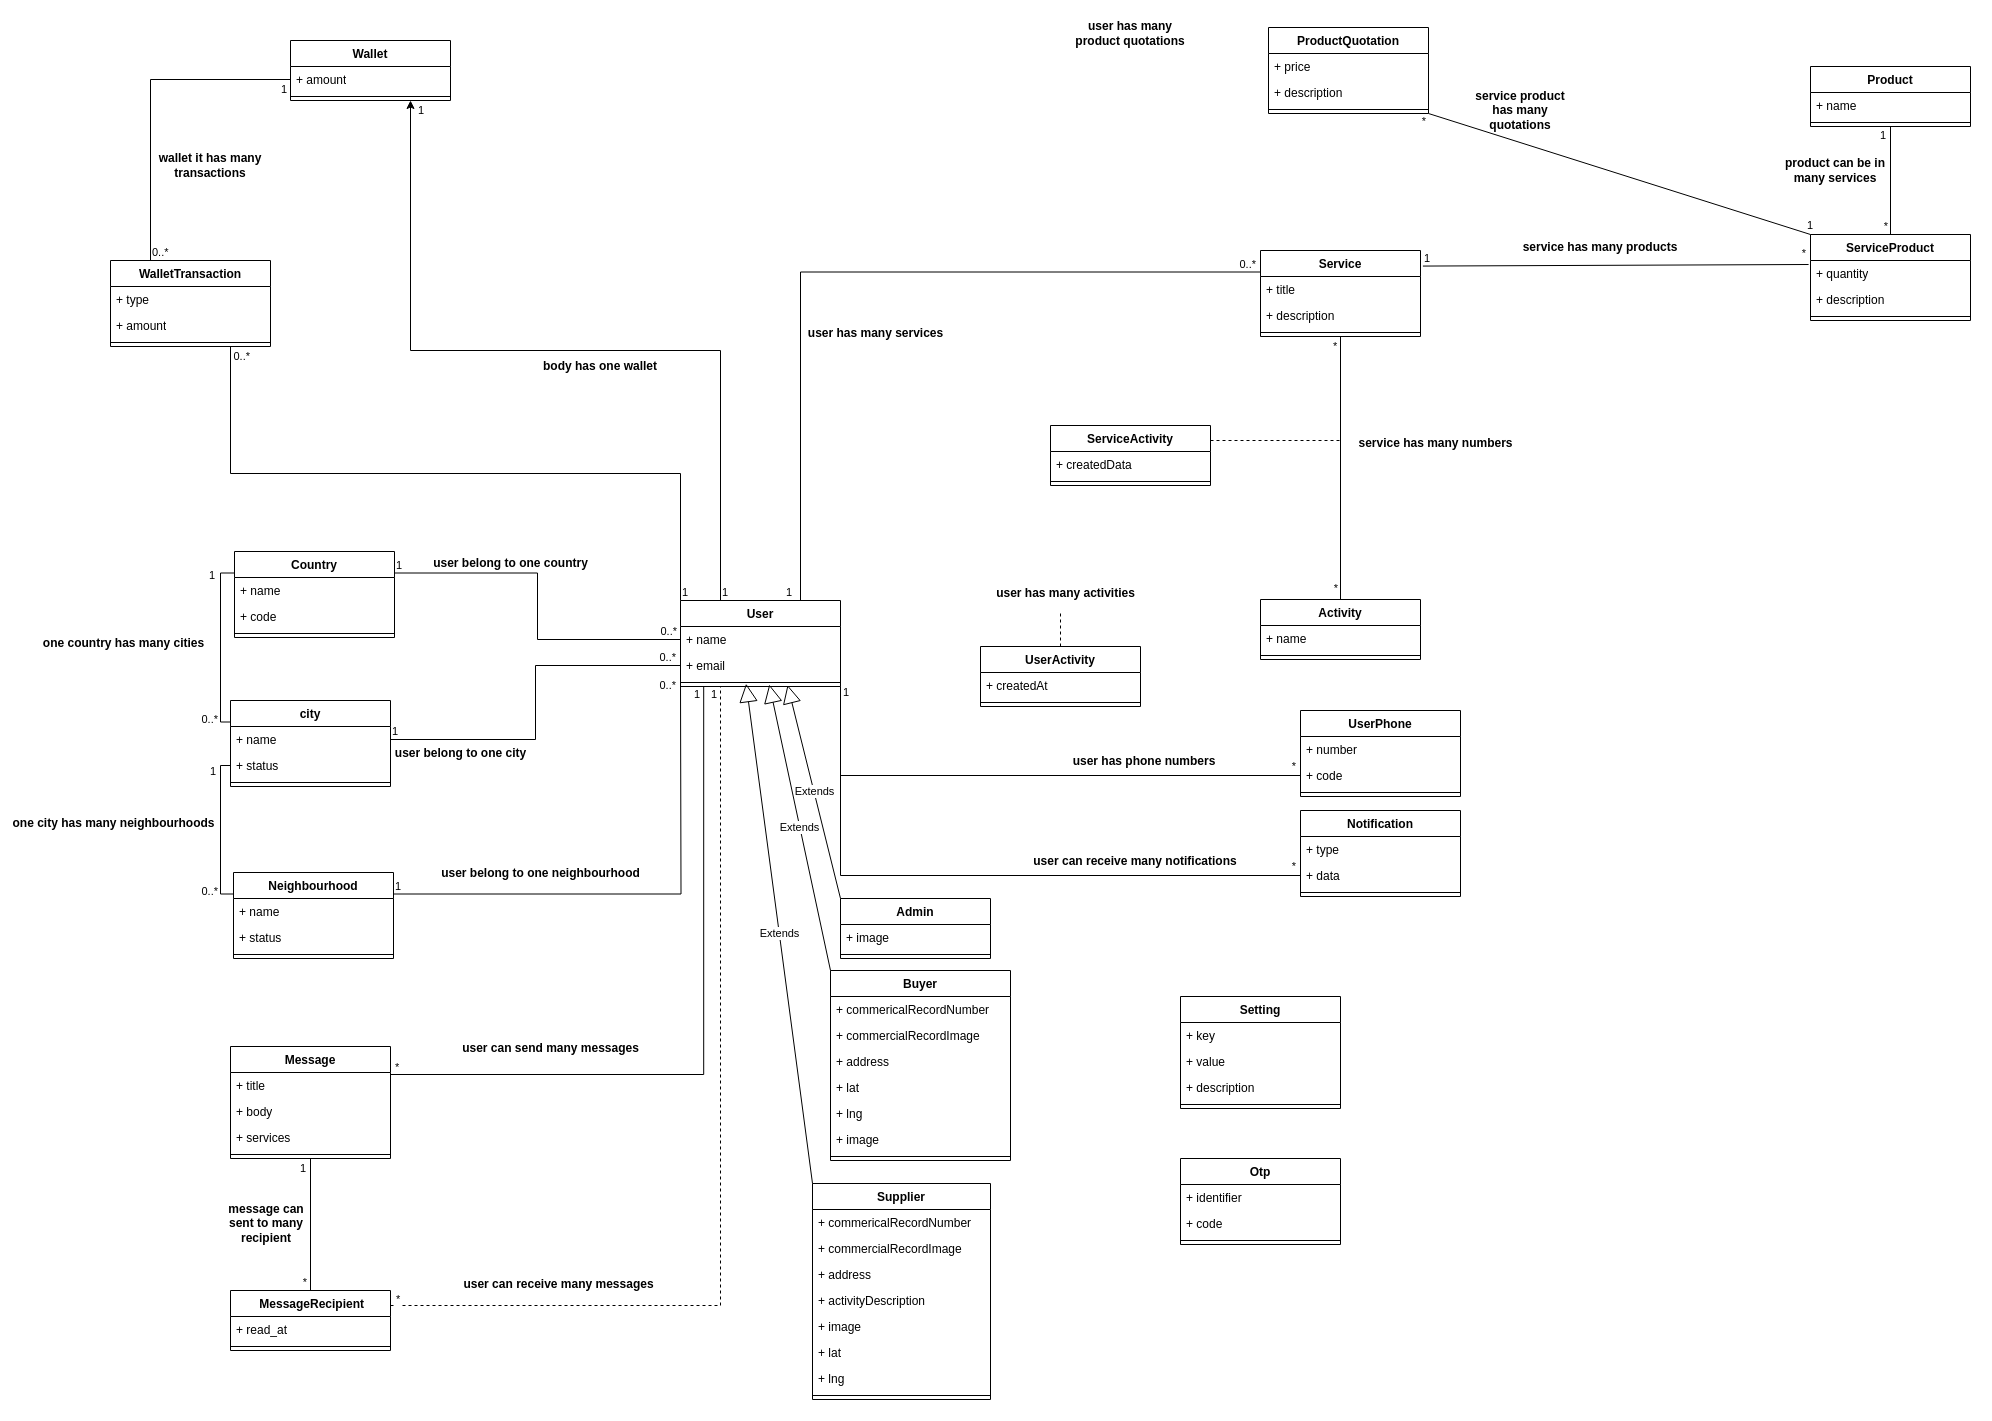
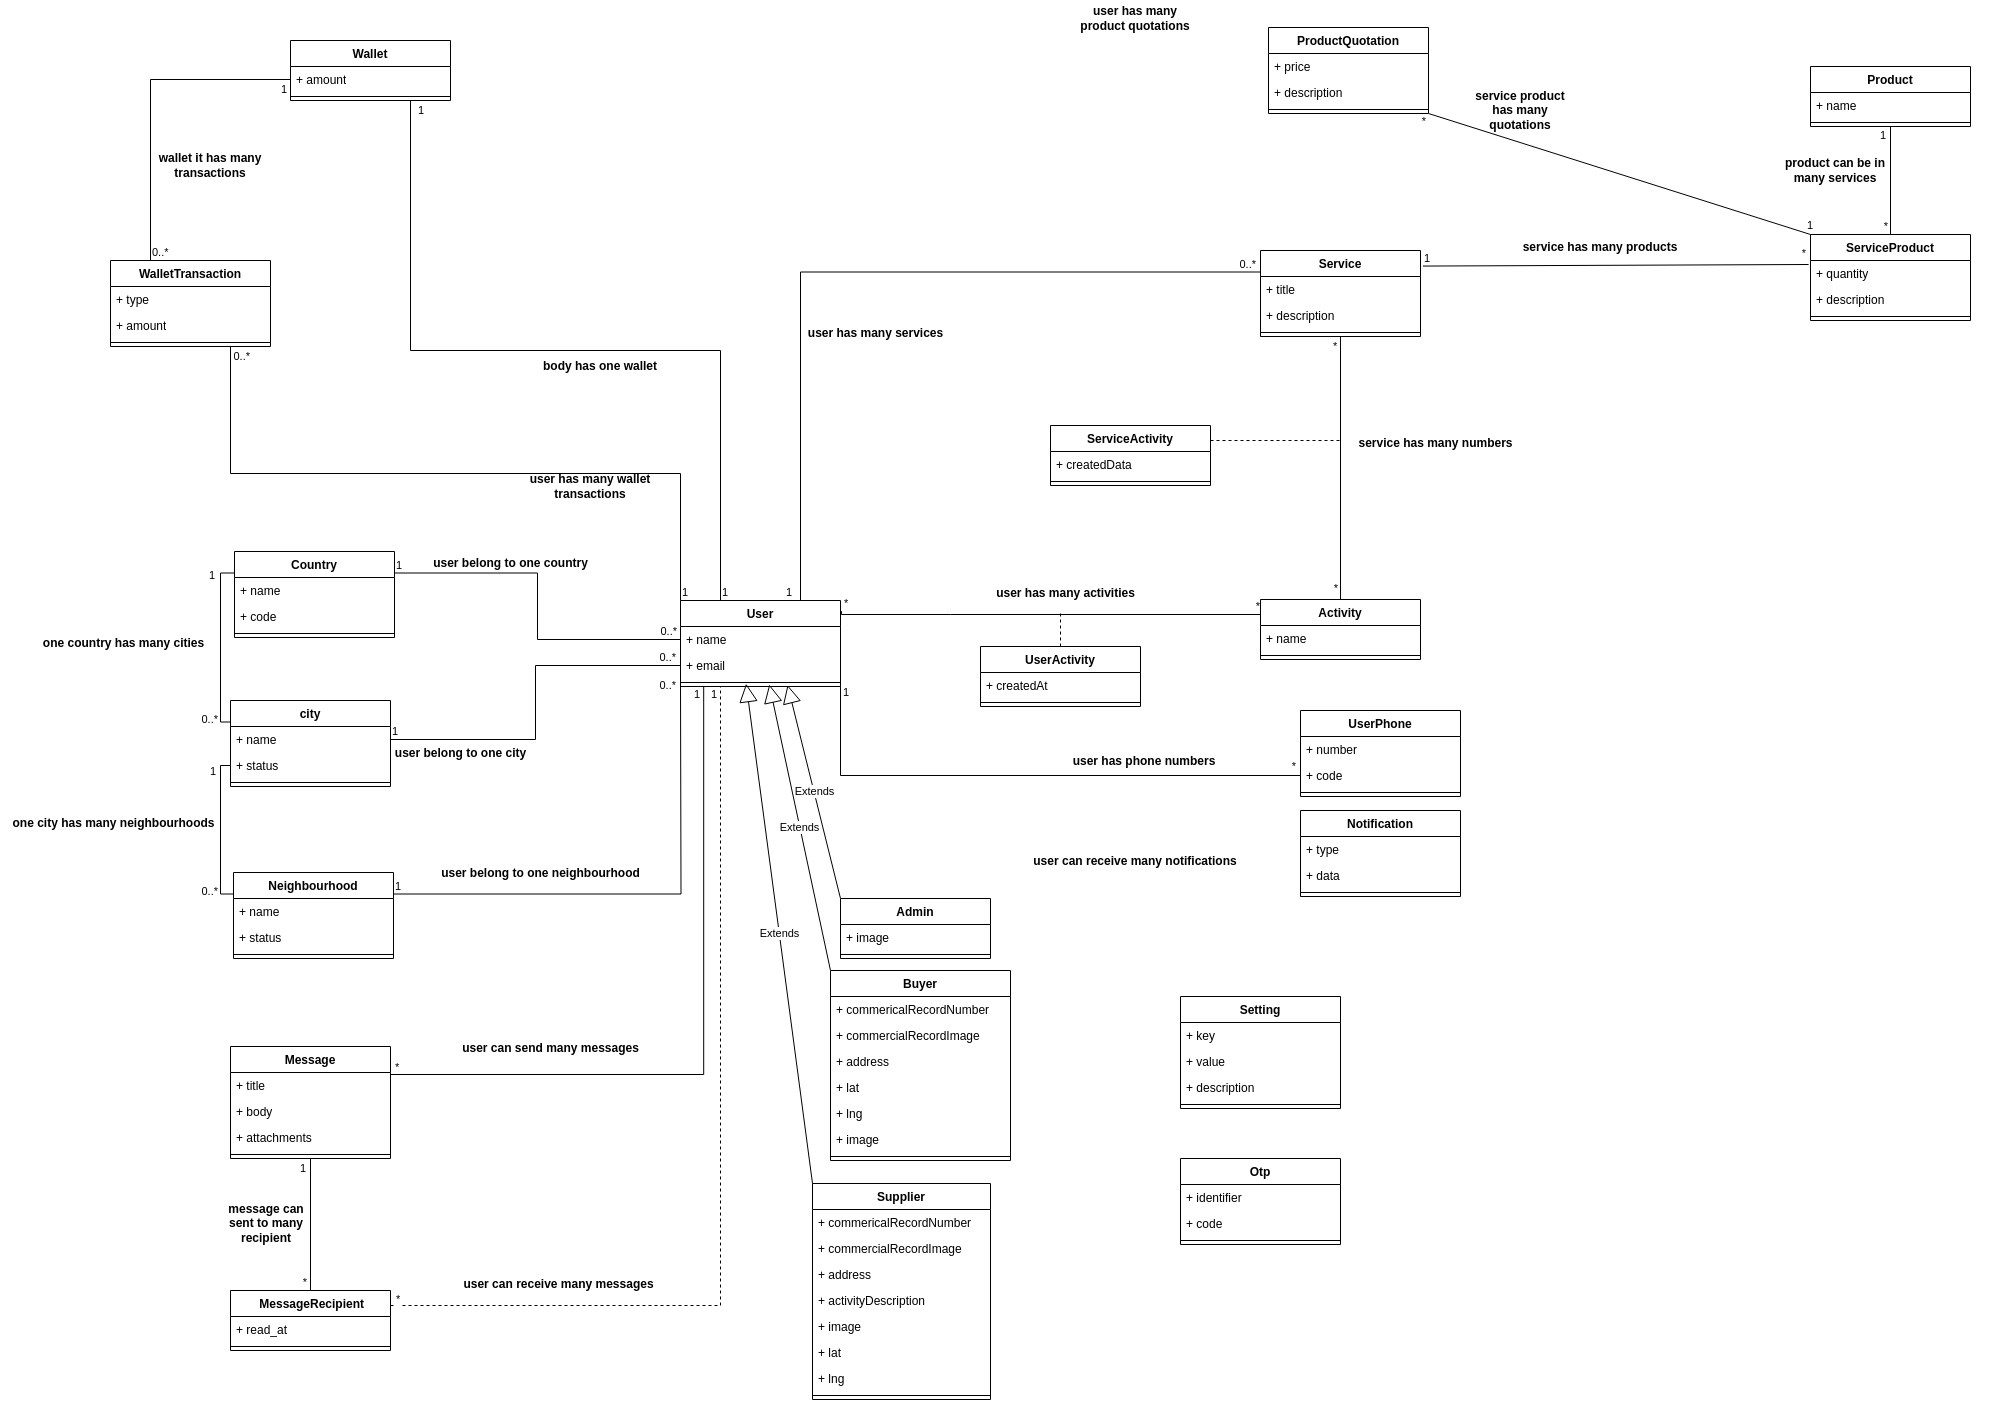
node "user has many product quotations": moved (1131, 34) -> (1136, 19)
edge "User" -> "Wallet": arrowhead classic -> none
node "user has many wallet transactions": added
edge "Activity" -- "User": added, labels "*", "*"
edge "User" -- "+ data": removed, labels "1", "*"
node "+ services": label "+ services" -> "+ attachments"
